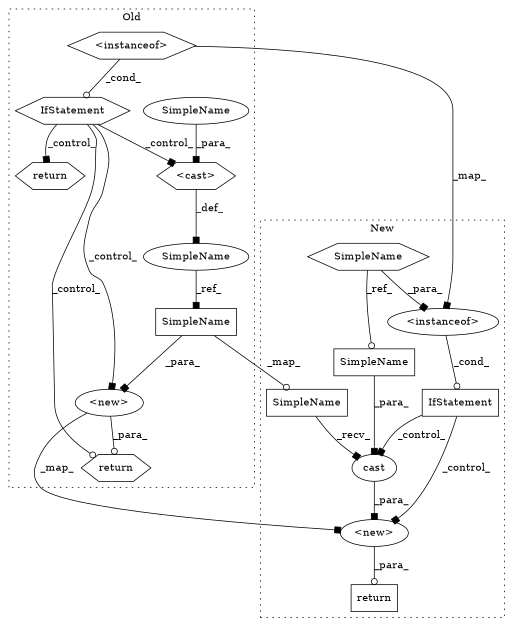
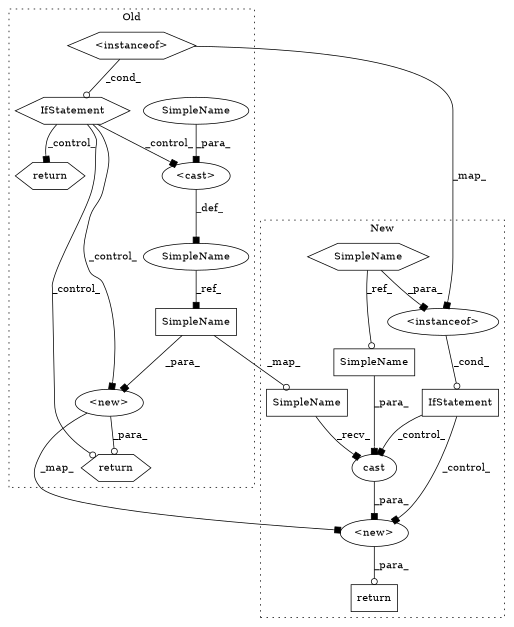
node "<cast>": shape hexagon -> ellipse
